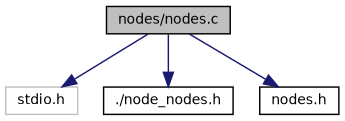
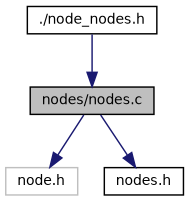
edge "nodes/nodes.c" -> "./node_nodes.h": reversed
node "stdio.h": label "stdio.h" -> "node.h"
